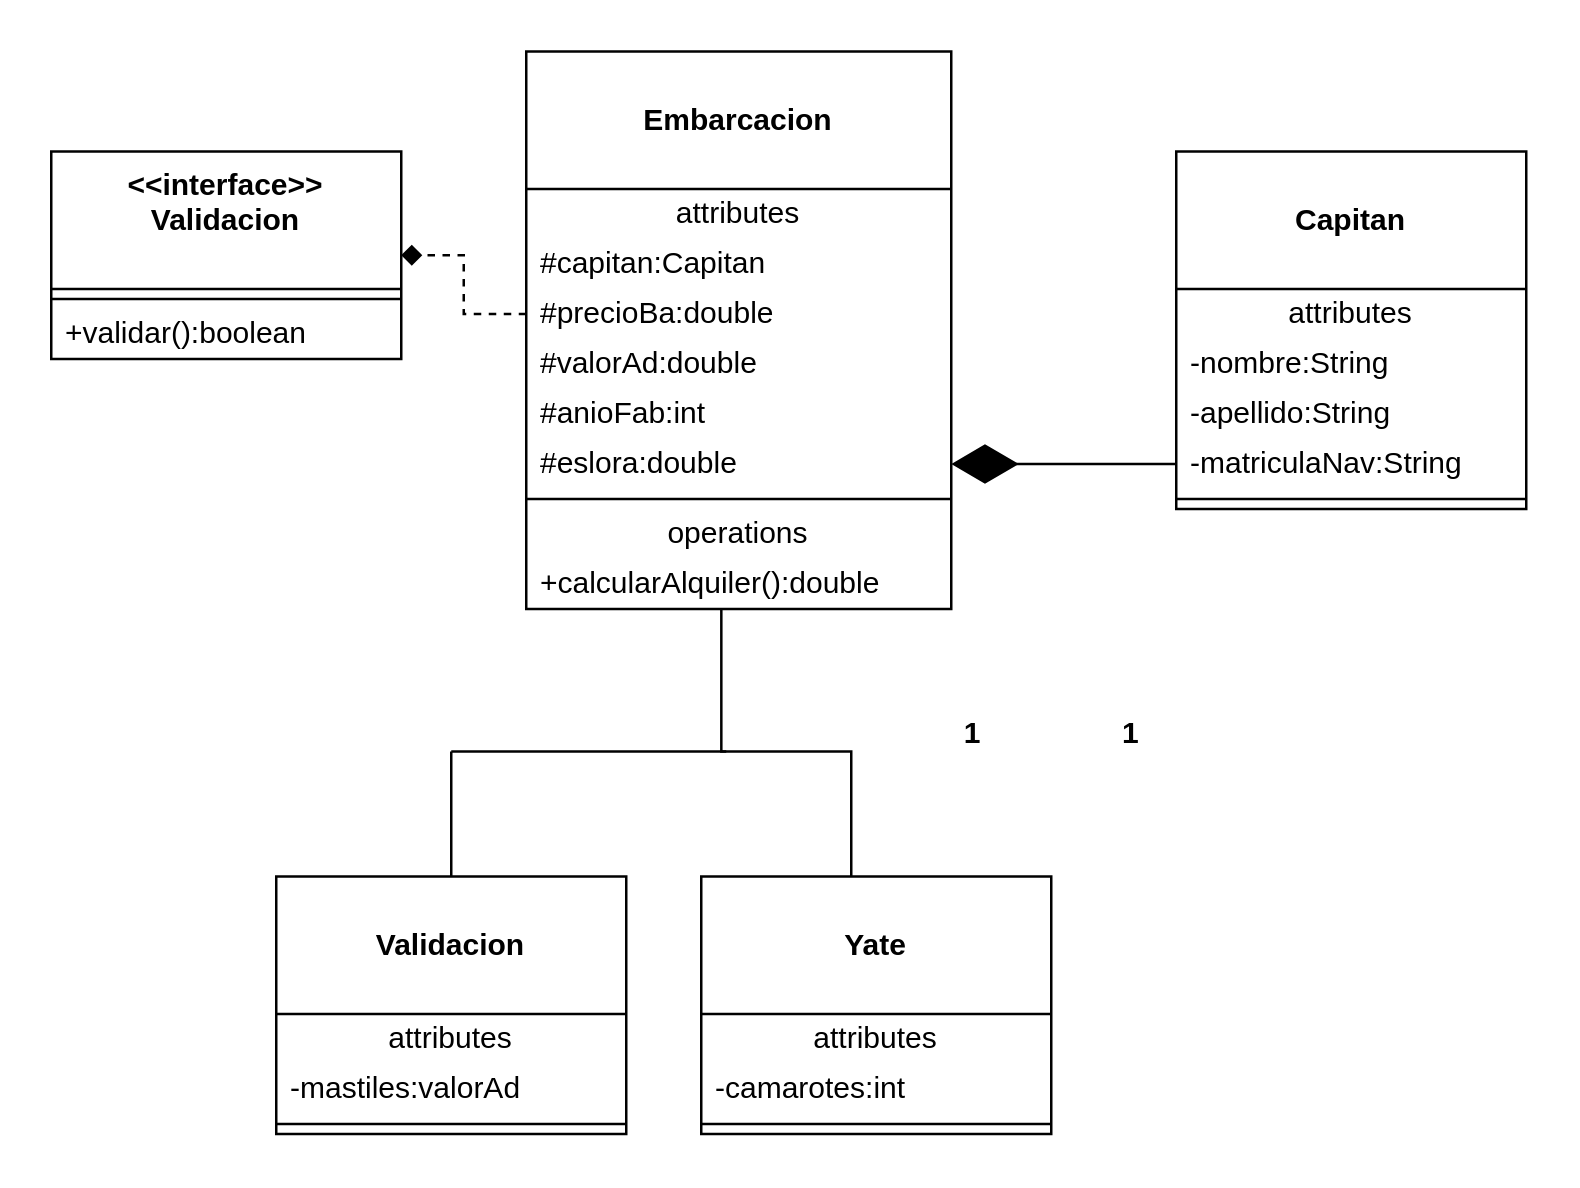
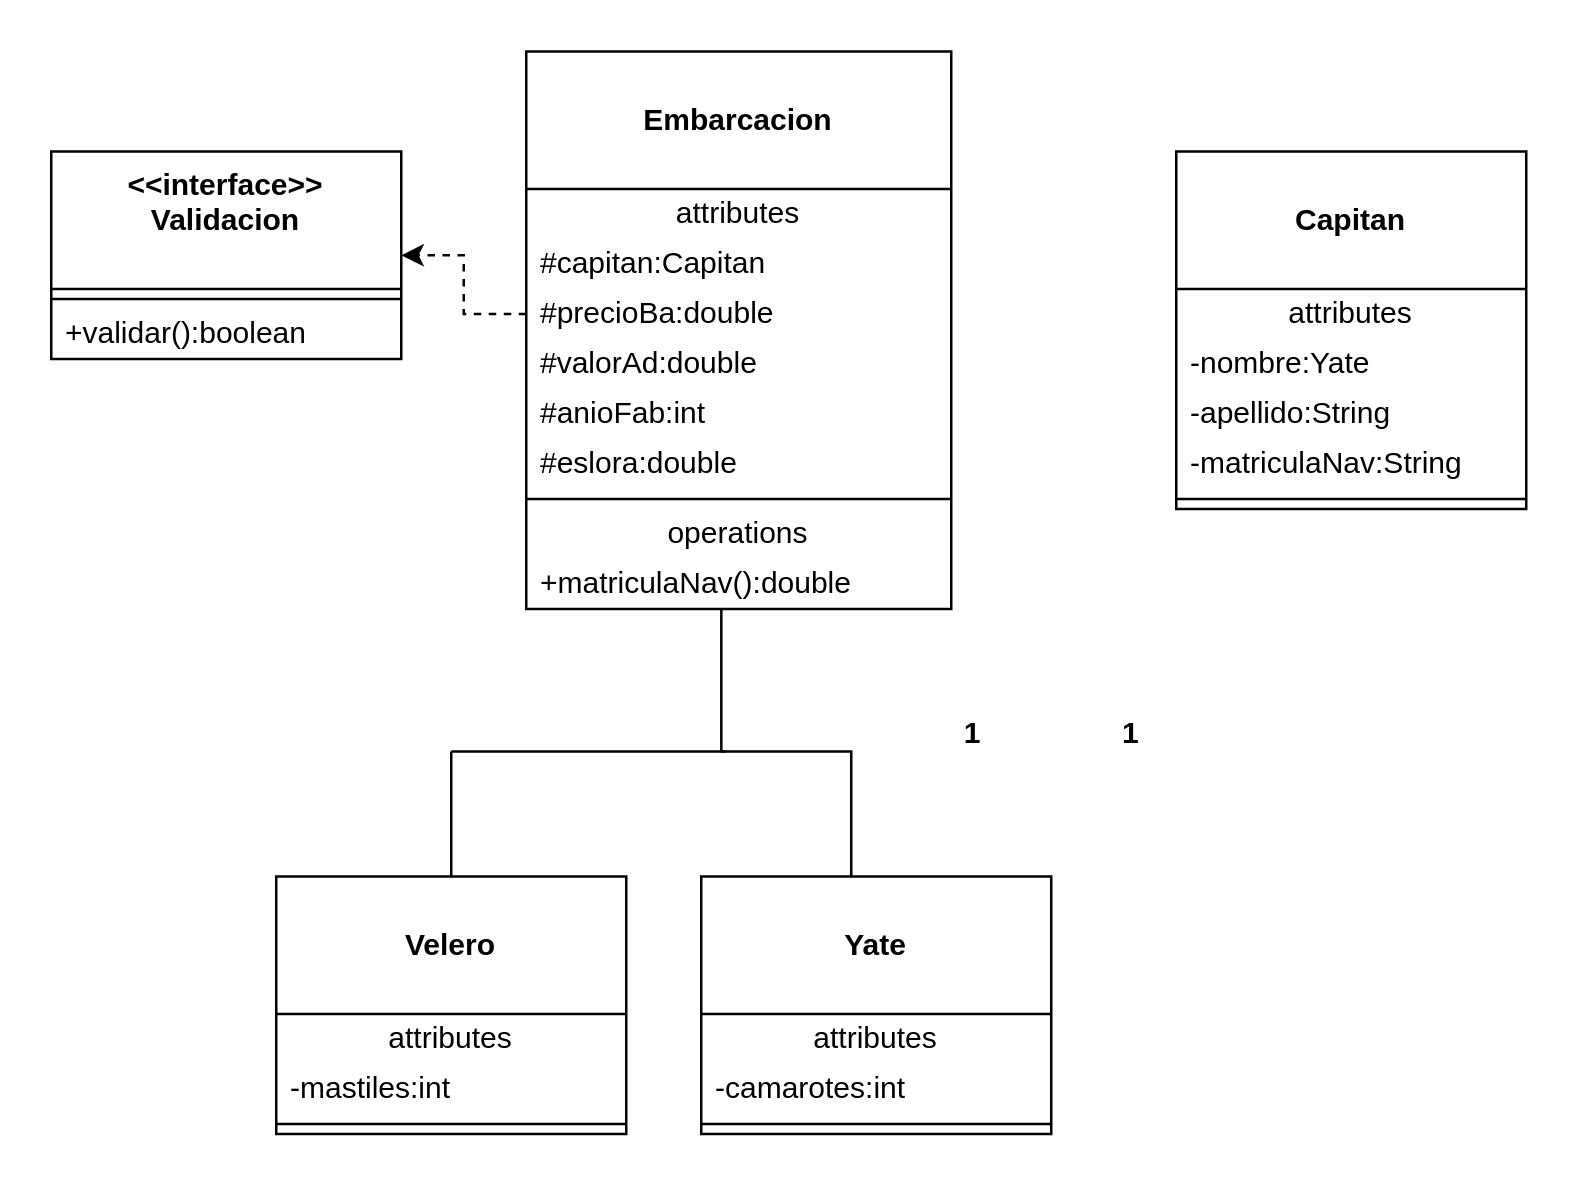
edge "#precioBa:double" -> "<<interface>> Validacion": arrowhead diamond -> classic
node "-nombre:String": label "-nombre:String" -> "-nombre:Yate"
edge "-matriculaNav:String" -> "#eslora:double": removed
node "+calcularAlquiler():double": label "+calcularAlquiler():double" -> "+matriculaNav():double"
node "Validacion": label "Validacion" -> "Velero"
node "-mastiles:valorAd": label "-mastiles:valorAd" -> "-mastiles:int"
